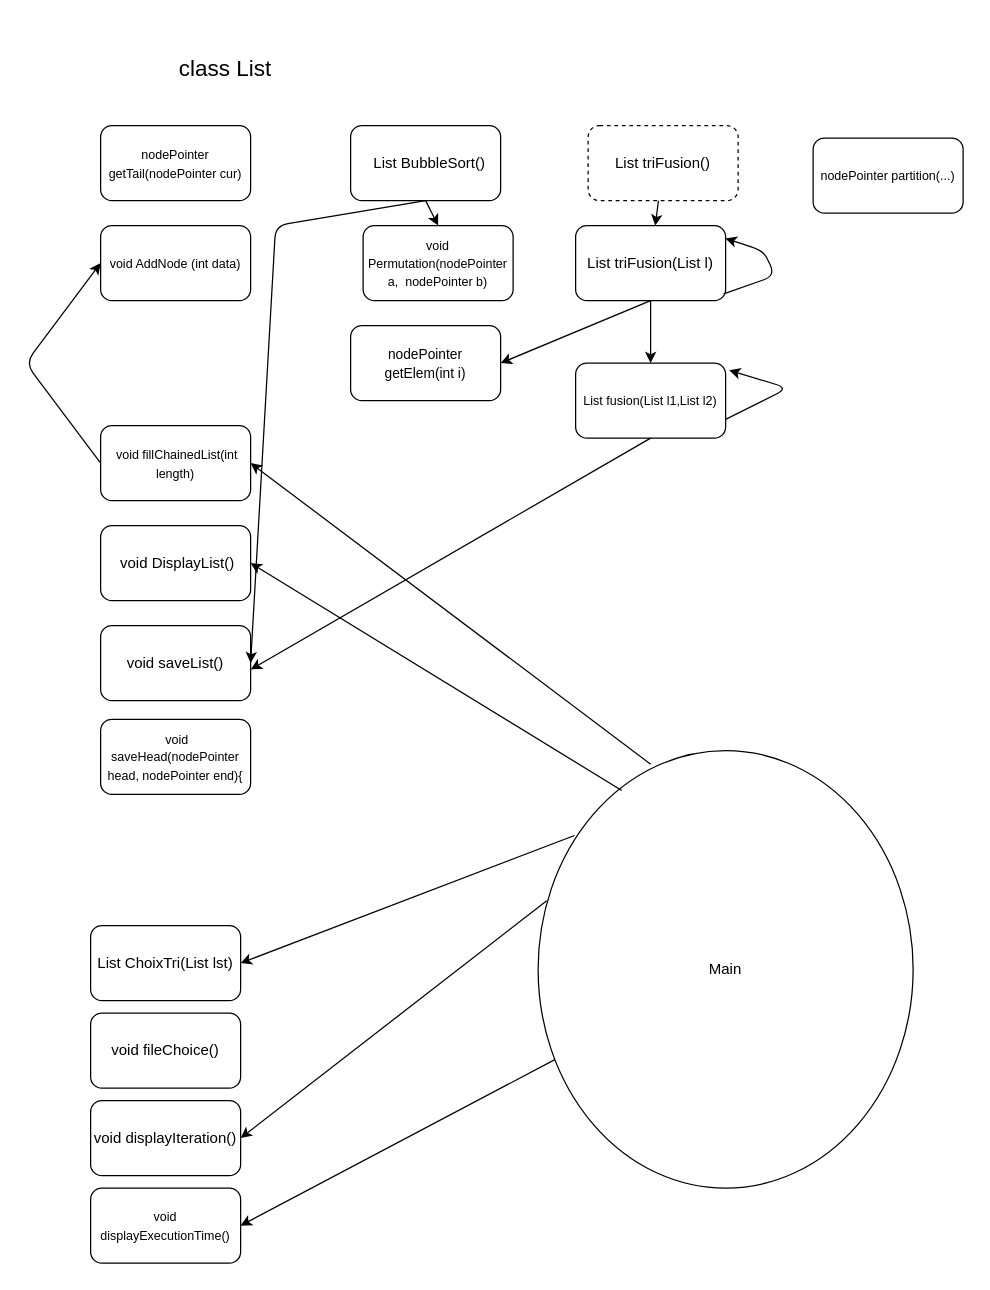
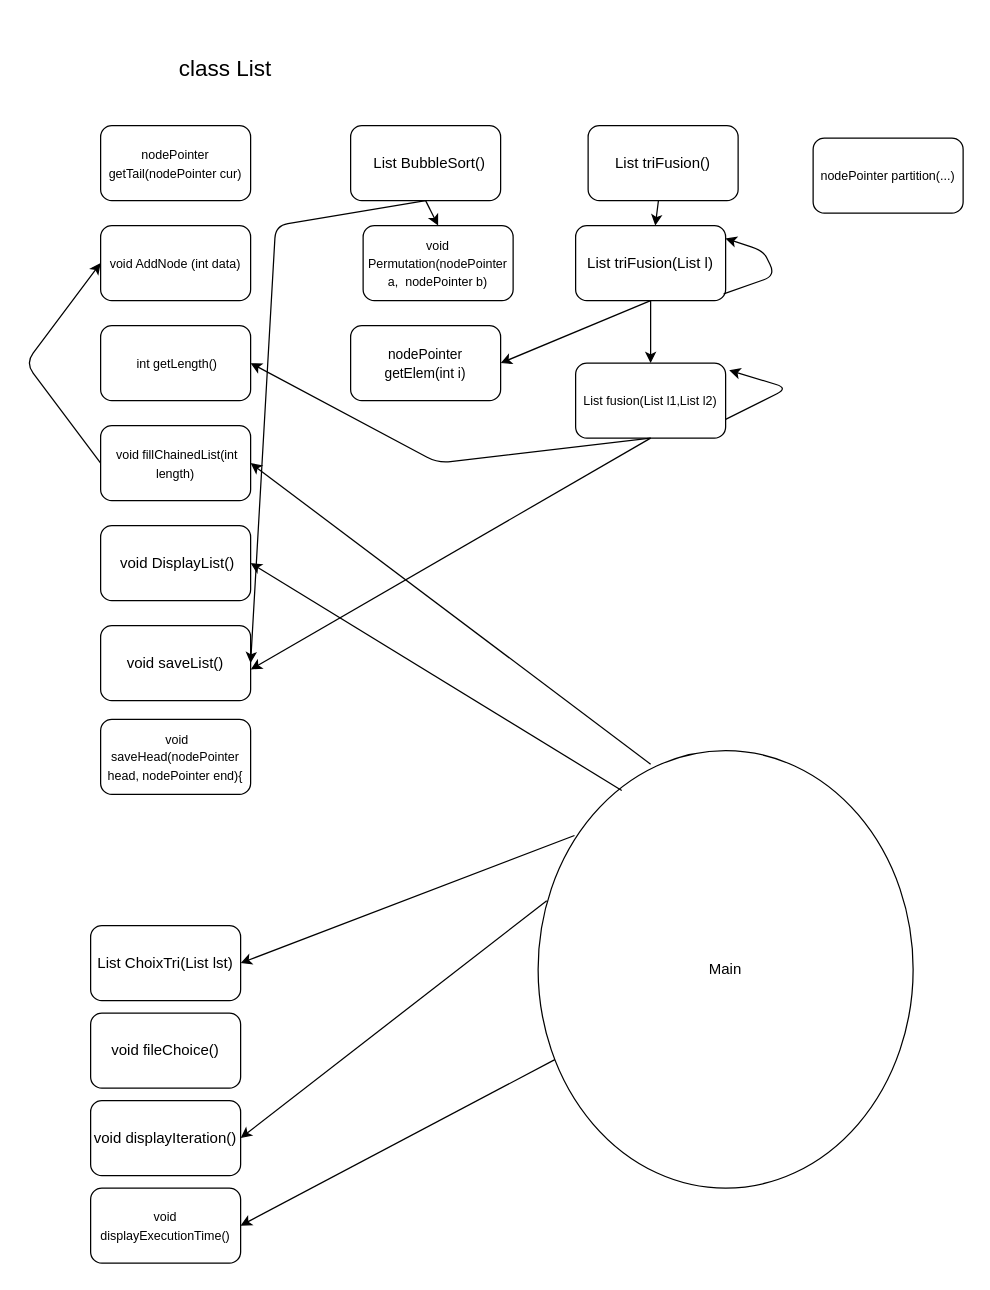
node "List triFusion()": style dashed -> solid
node "int getLength()": added
edge "List fusion(List l1,List l2)" -> "int getLength()": added
